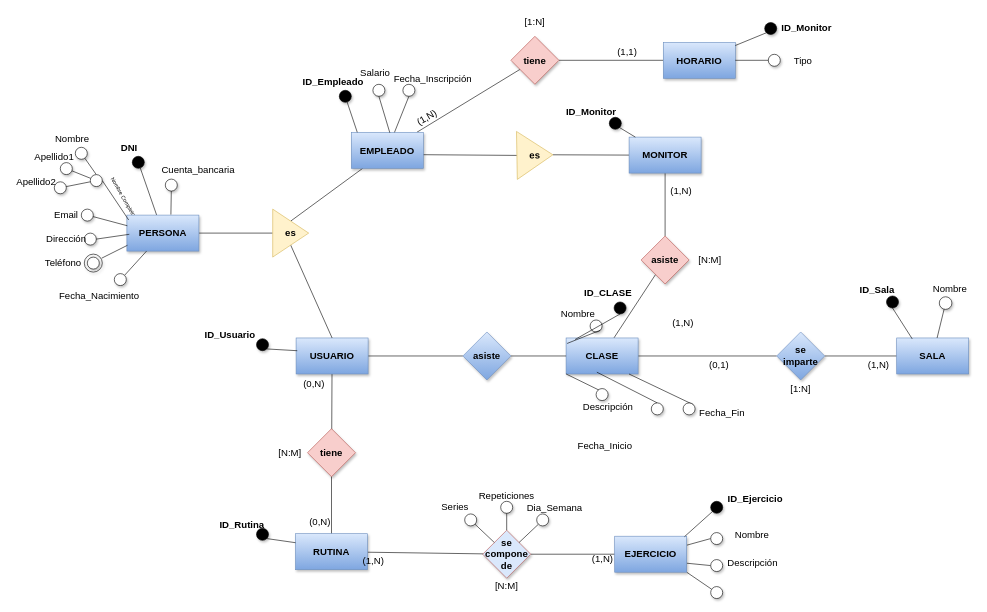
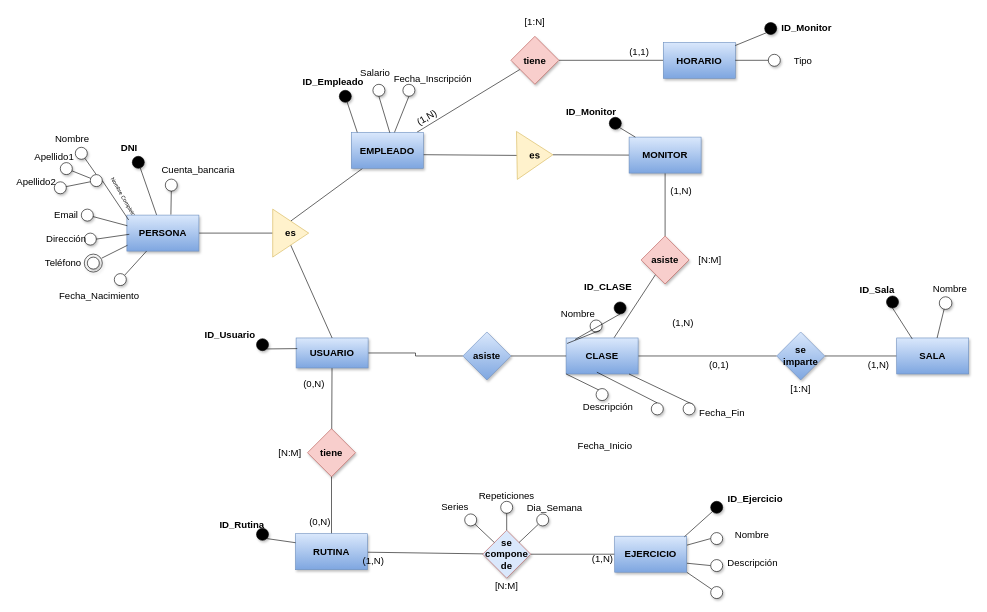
node "(1,1)": moved (627, 51) -> (639, 51)
node "ID_CLASE": moved (608, 293) -> (608, 287)
node "USUARIO": size 72x36 -> 72x30
